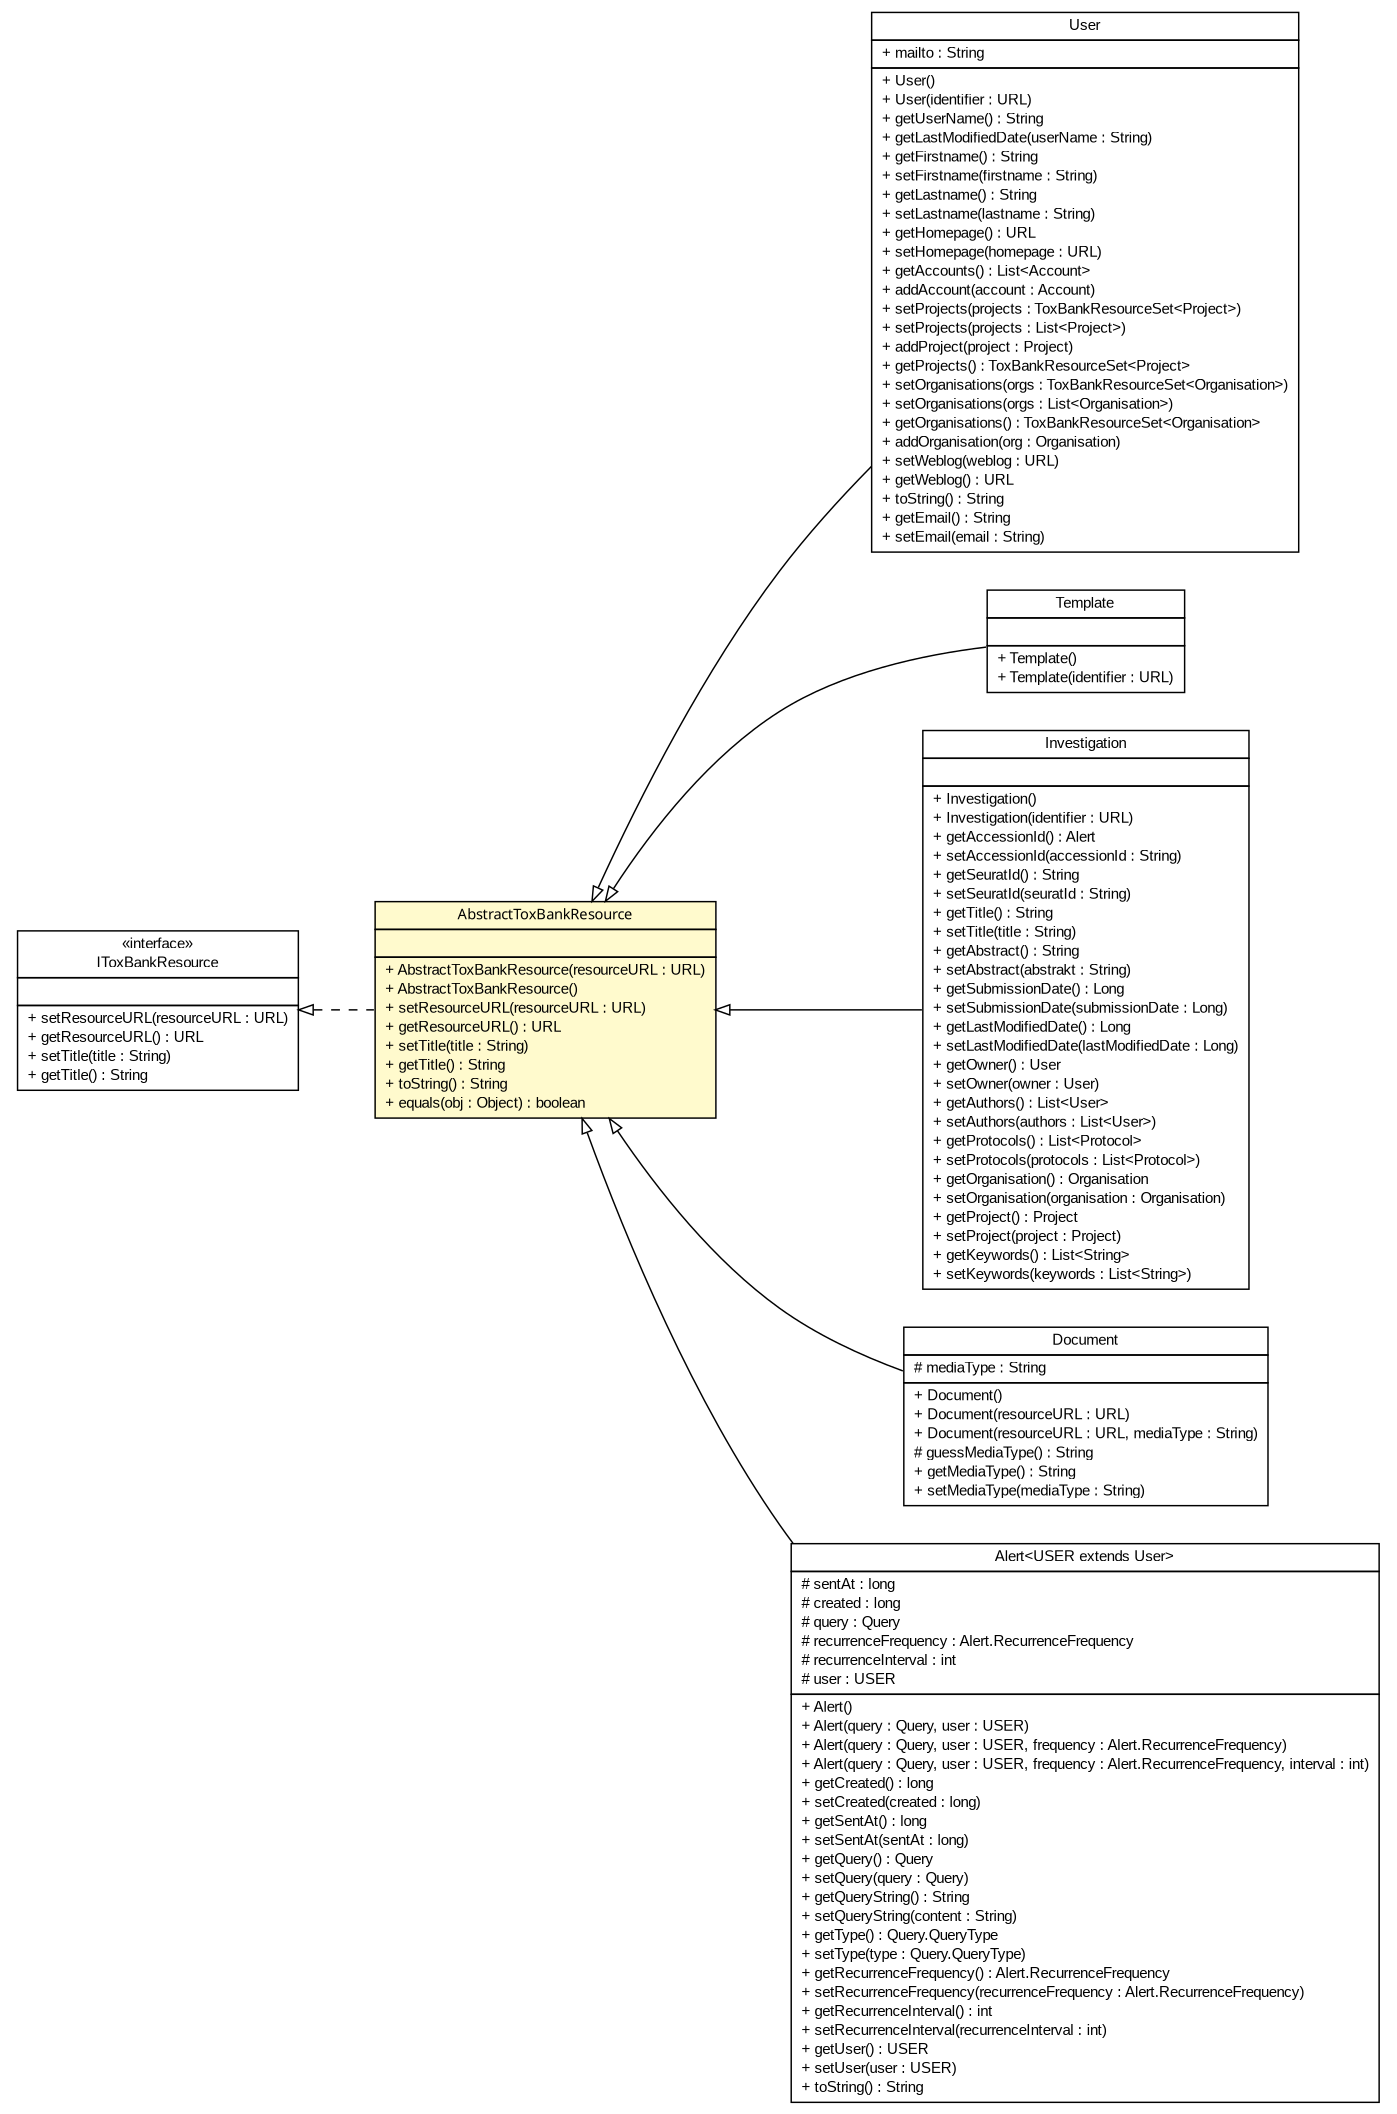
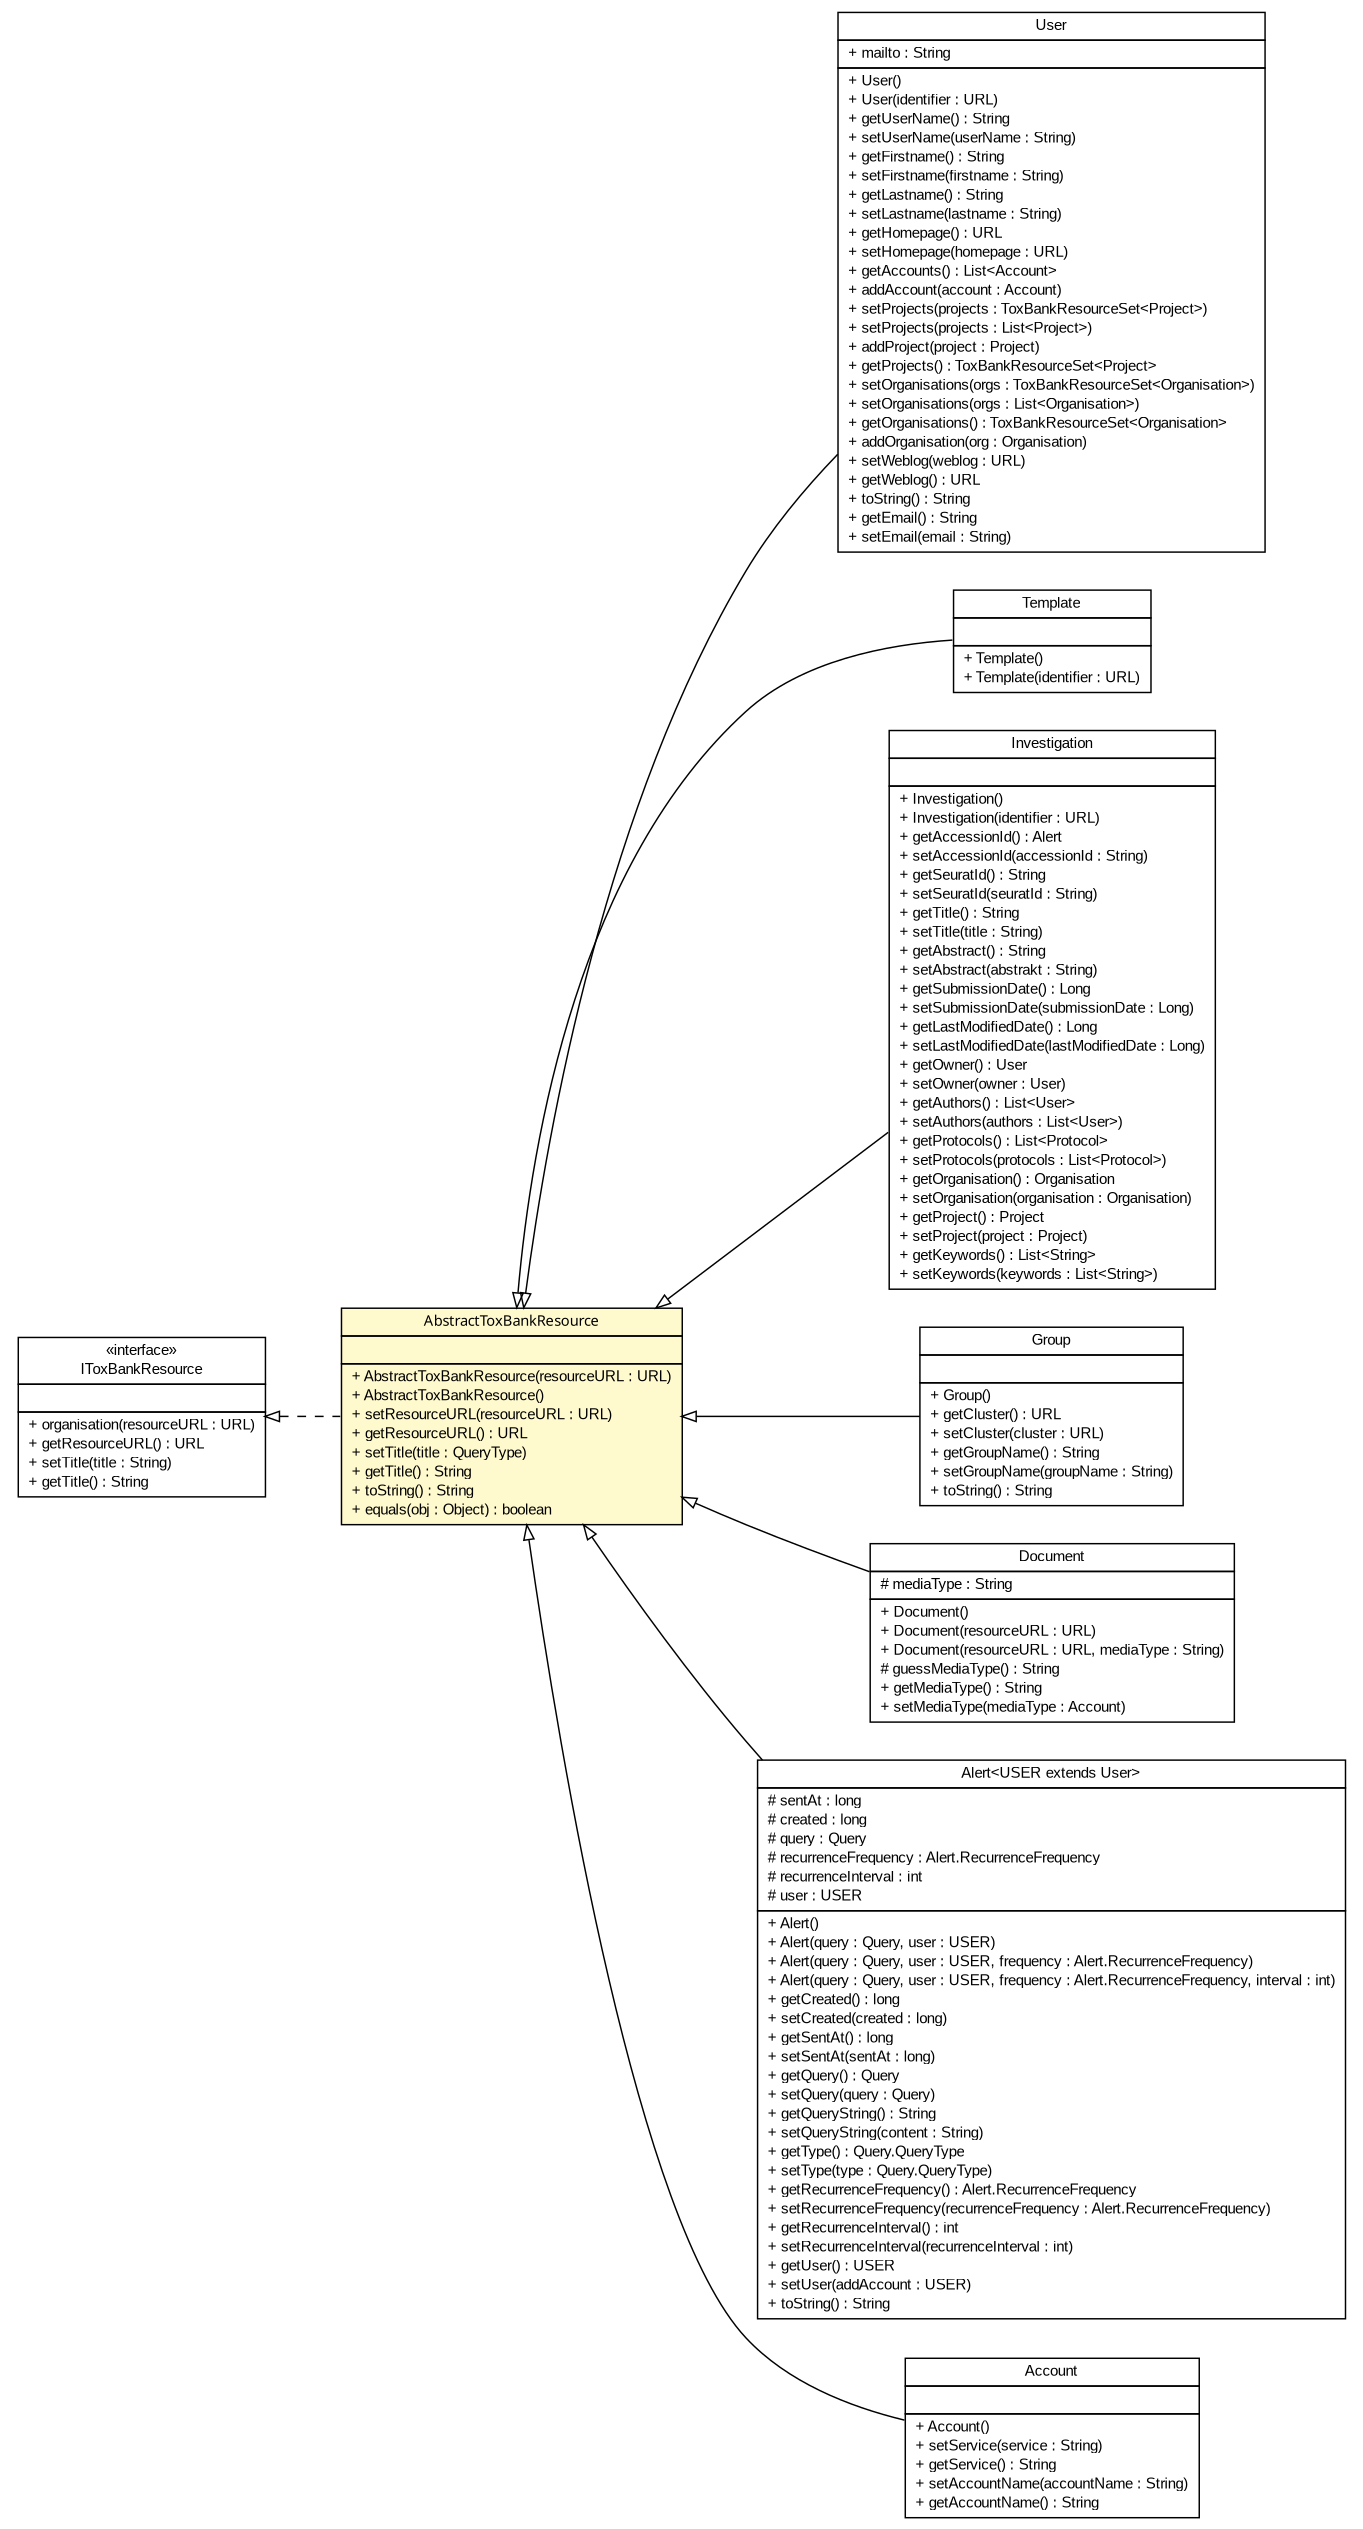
node "User": text "+ getLastModifiedDate(userName : String)" -> "+ setUserName(userName : String)"
node "IToxBankResource": text "+ setResourceURL(resourceURL : URL)" -> "+ organisation(resourceURL : URL)"
node "AbstractToxBankResource": text "+ setTitle(title : String)" -> "+ setTitle(title : QueryType)"
node "Group": added
node "Document": text "+ setMediaType(mediaType : String)" -> "+ setMediaType(mediaType : Account)"
node "Alert<USER extends User>": text "+ setUser(user : USER)" -> "+ setUser(addAccount : USER)"
node "Account": added
